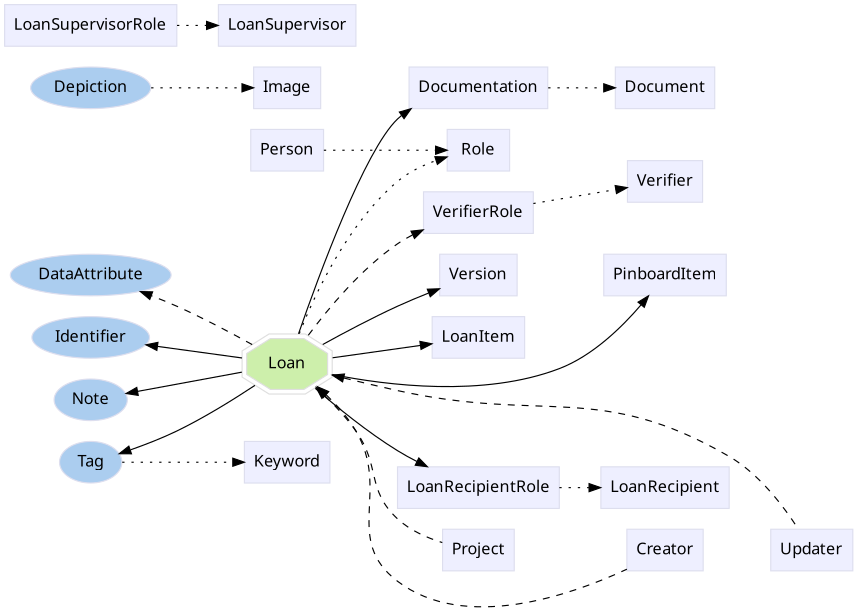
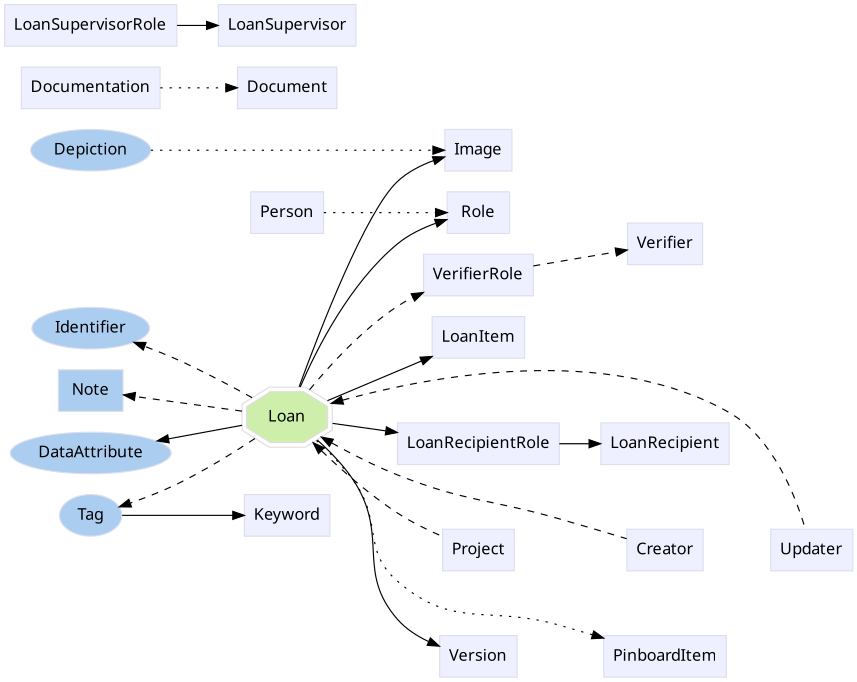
edge "LoanSupervisorRole" -> "LoanSupervisor": style dotted -> solid
edge "VerifierRole" -> "Verifier": style dotted -> dashed
edge "Loan" -> "Documentation": now "Loan" -> "Image"
edge "Loan" -> "Role": style dotted -> solid
edge "Loan" -> "DataAttribute": style dashed -> solid
edge "Loan" -> "Identifier": style solid -> dashed
edge "Loan" -> "Note": style solid -> dashed
edge "Loan" -> "PinboardItem": style solid -> dotted
node "Note": shape ellipse -> box
edge "Loan" -> "Tag": style solid -> dashed
edge "Tag" -> "Keyword": style dotted -> solid
edge "LoanRecipientRole" -> "LoanRecipient": style dotted -> solid
